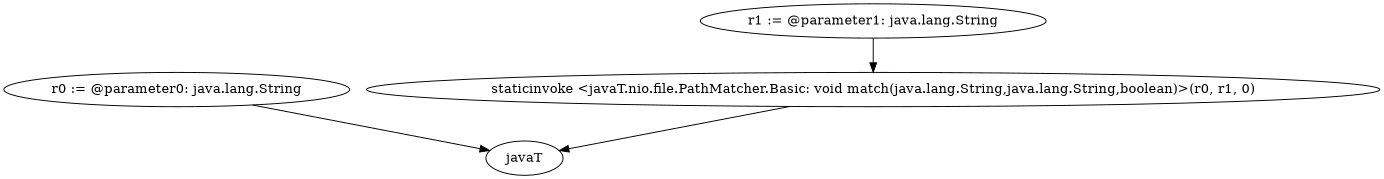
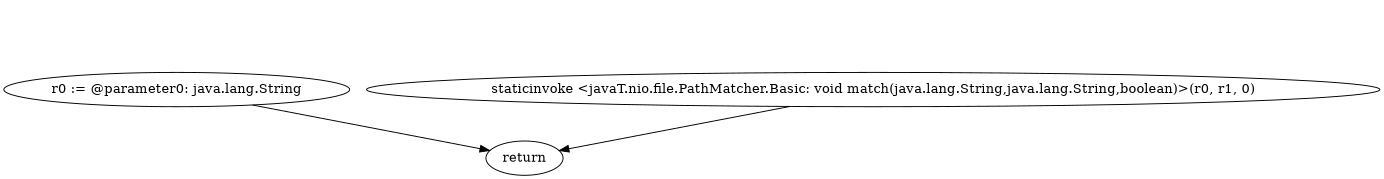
node "r1 := @parameter1: java.lang.String": removed
node "javaT": label "javaT" -> "return"
